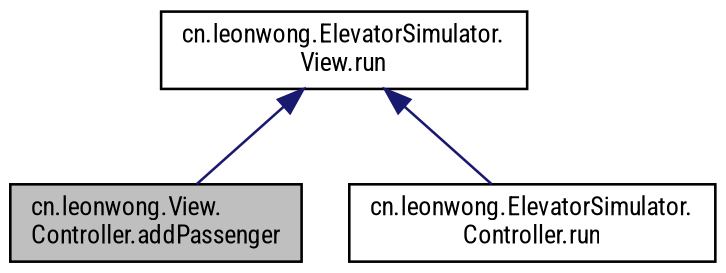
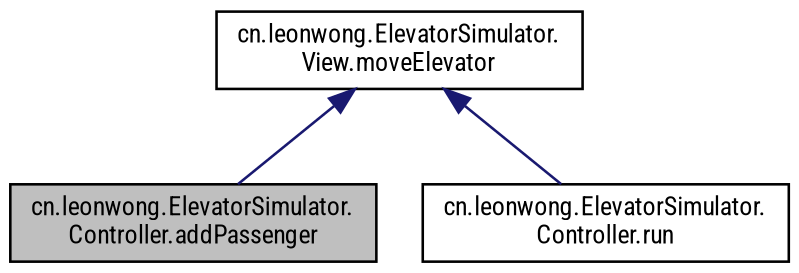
node "cn.leonwong.ElevatorSimulator. View.run": label "cn.leonwong.ElevatorSimulator. View.run" -> "cn.leonwong.ElevatorSimulator. View.moveElevator"
node "cn.leonwong.View. Controller.addPassenger": label "cn.leonwong.View. Controller.addPassenger" -> "cn.leonwong.ElevatorSimulator. Controller.addPassenger"
